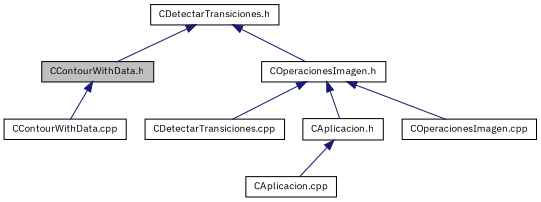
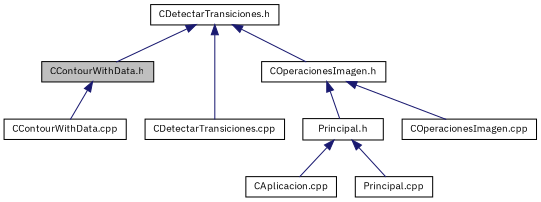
edge "CDetectarTransiciones.cpp" -> "COperacionesImagen.h": now "CDetectarTransiciones.cpp" -> "CDetectarTransiciones.h"
node "CAplicacion.h": label "CAplicacion.h" -> "Principal.h"
node "Principal.cpp": added
